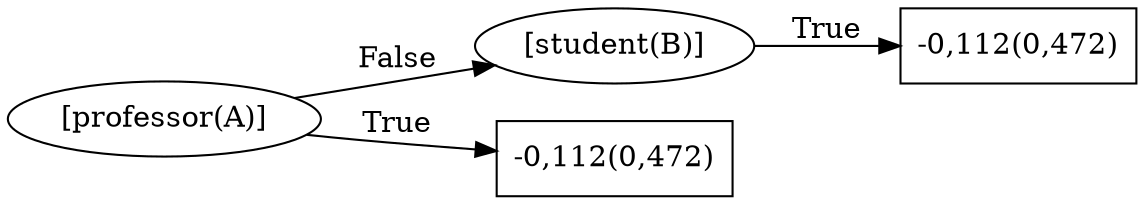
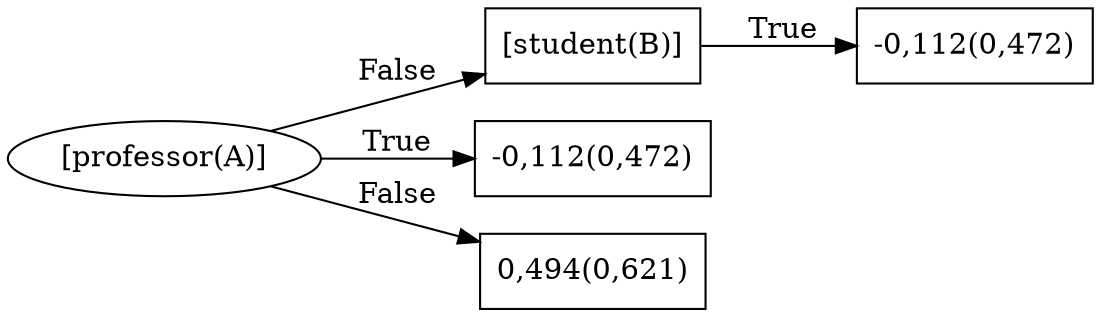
node "[student(B)]": shape ellipse -> box
node "0,494(0,621)": added
